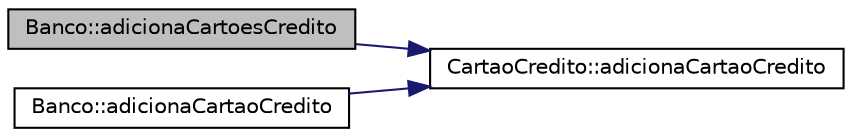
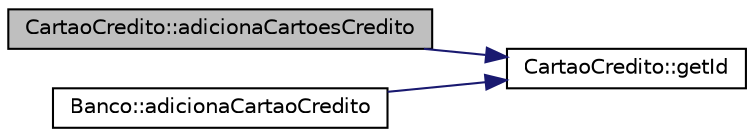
node "Banco::adicionaCartoesCredito": label "Banco::adicionaCartoesCredito" -> "CartaoCredito::adicionaCartoesCredito"
node "CartaoCredito::adicionaCartaoCredito": label "CartaoCredito::adicionaCartaoCredito" -> "CartaoCredito::getId"
